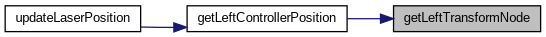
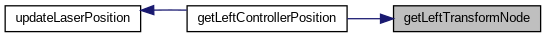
edge "updateLaserPosition" -> "getLeftControllerPosition": reversed
